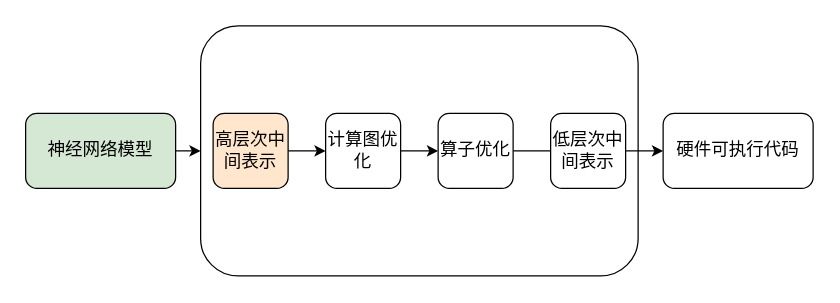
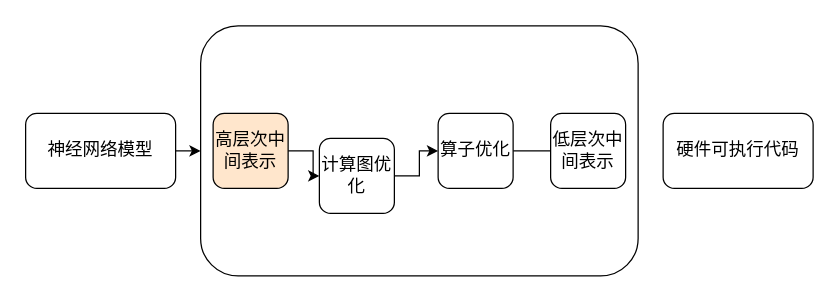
node "神经网络模型": fillcolor #d5e8d4 -> #ffffff
node "计算图优化": moved (363, 151) -> (357, 176)
edge "低层次中间表示" -> "硬件可执行代码": removed
